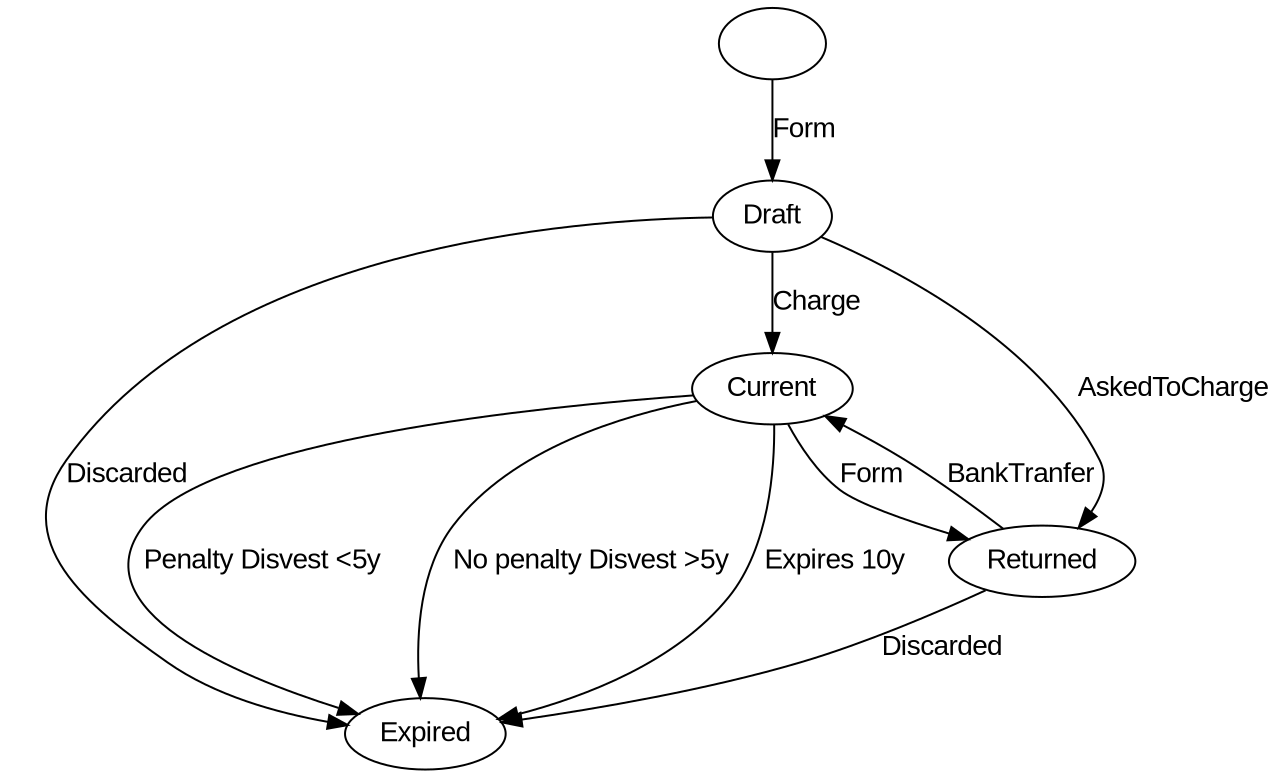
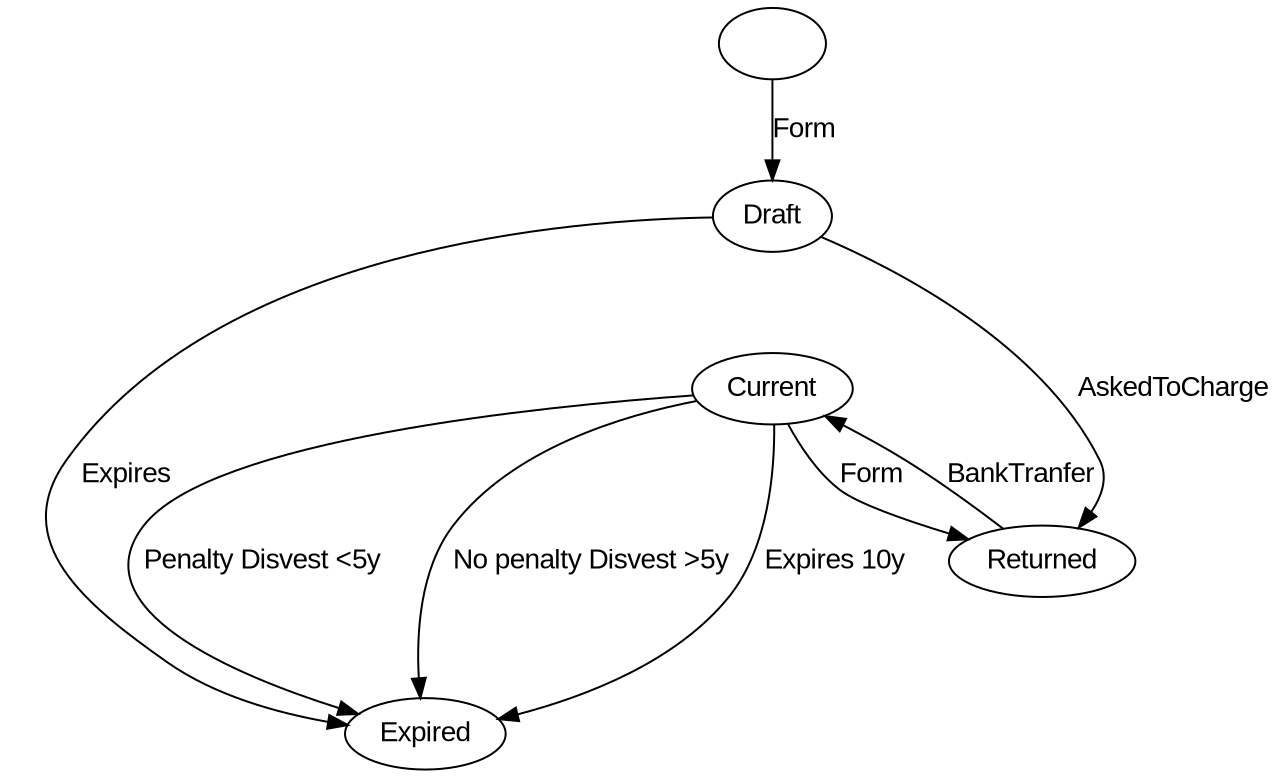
edge "Draft" -> "Current": removed, label "Charge"
edge "Draft" -> "Expired": label "Discarded" -> "Expires"
edge "Returned" -> "Expired": removed, label "Discarded"
